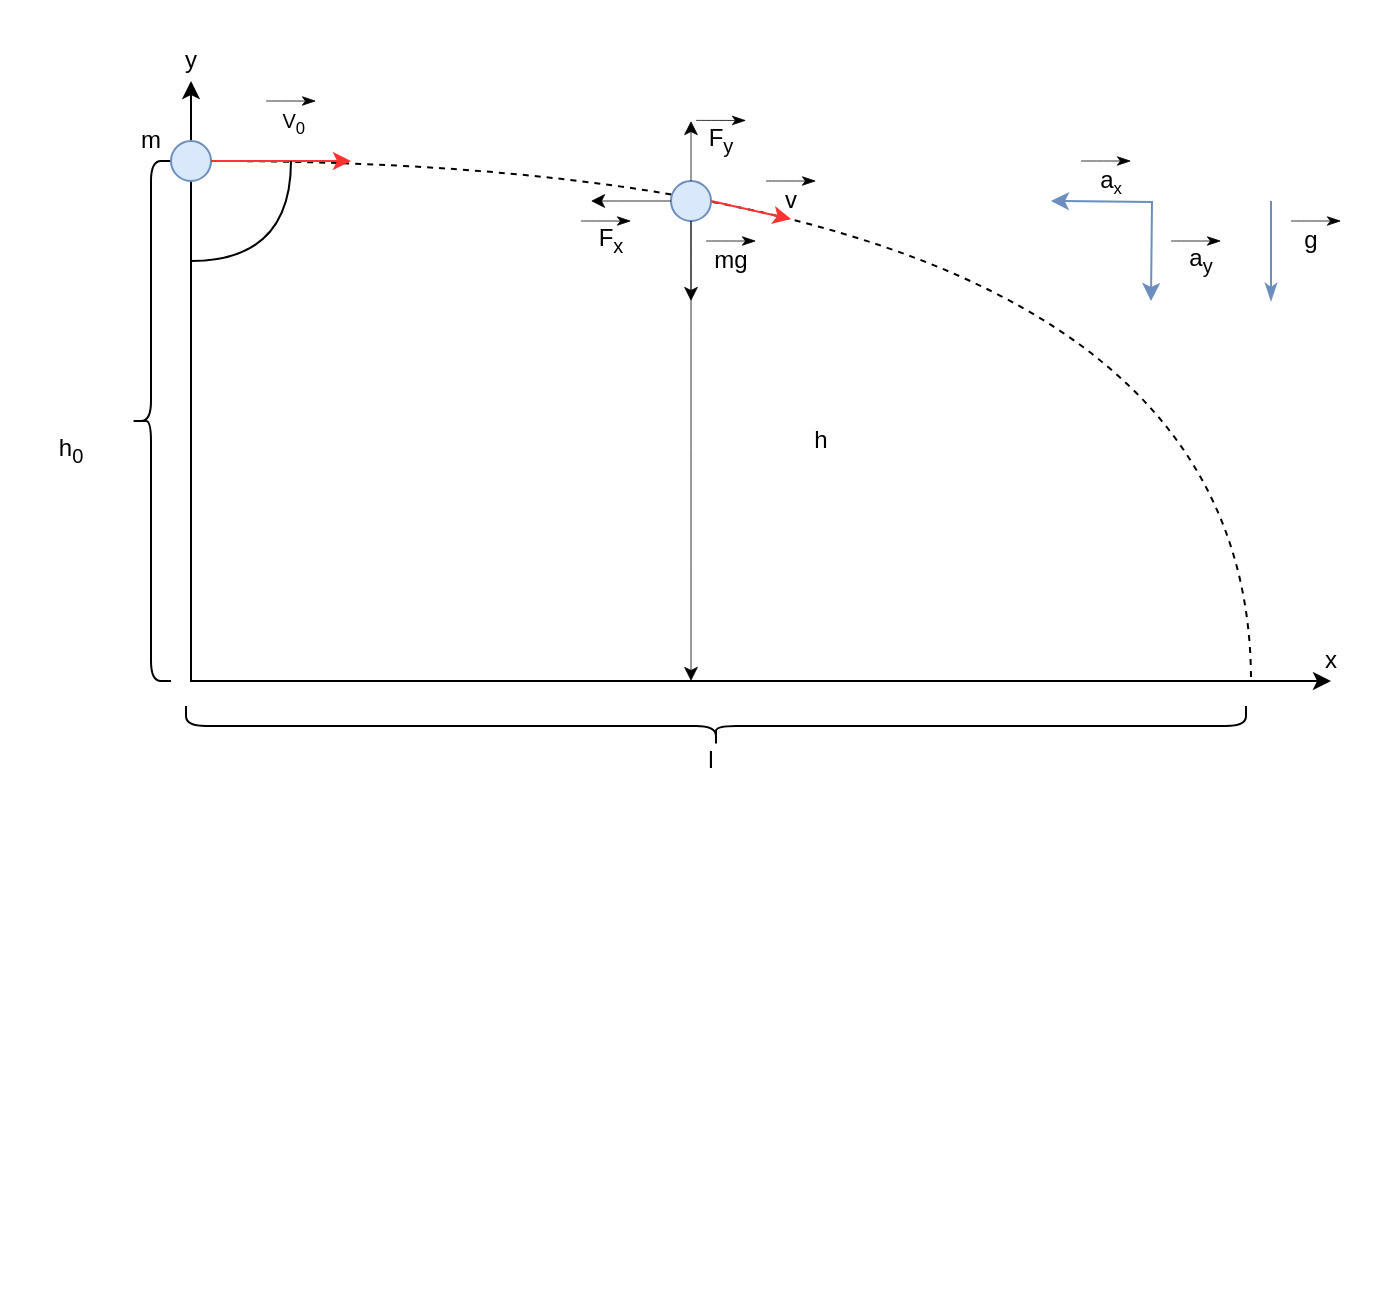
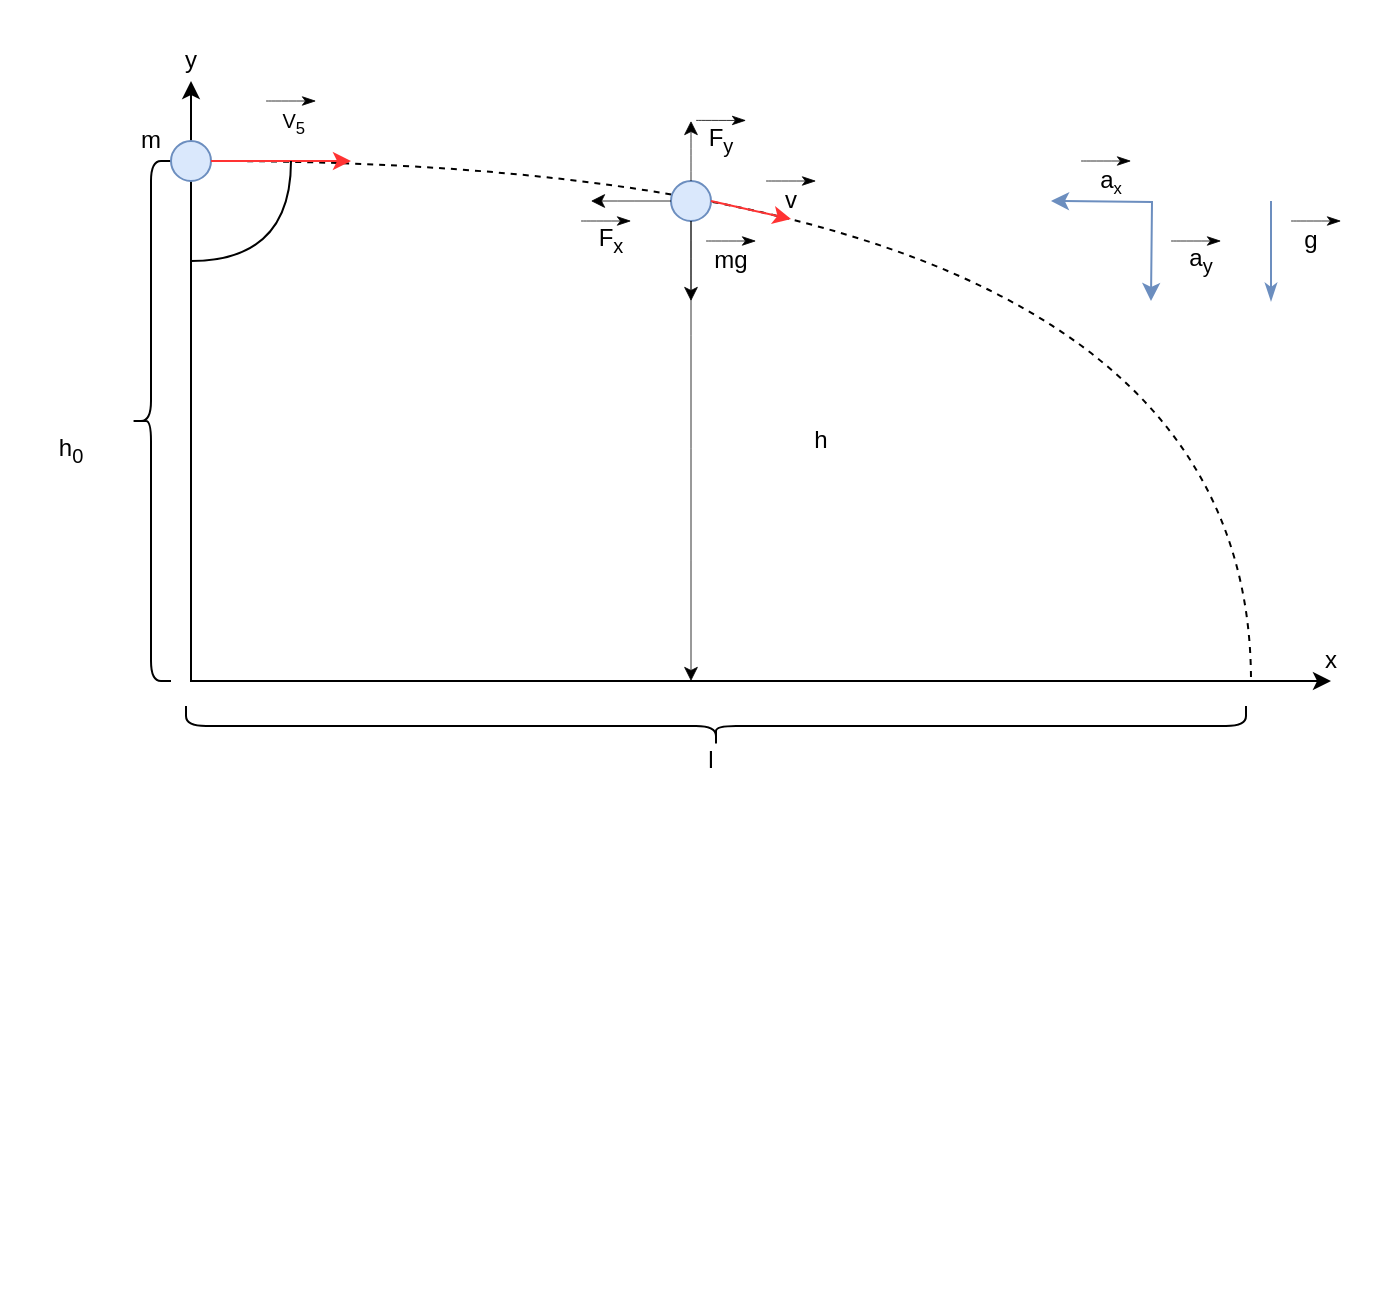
node "V0": label "V0" -> "V5"
